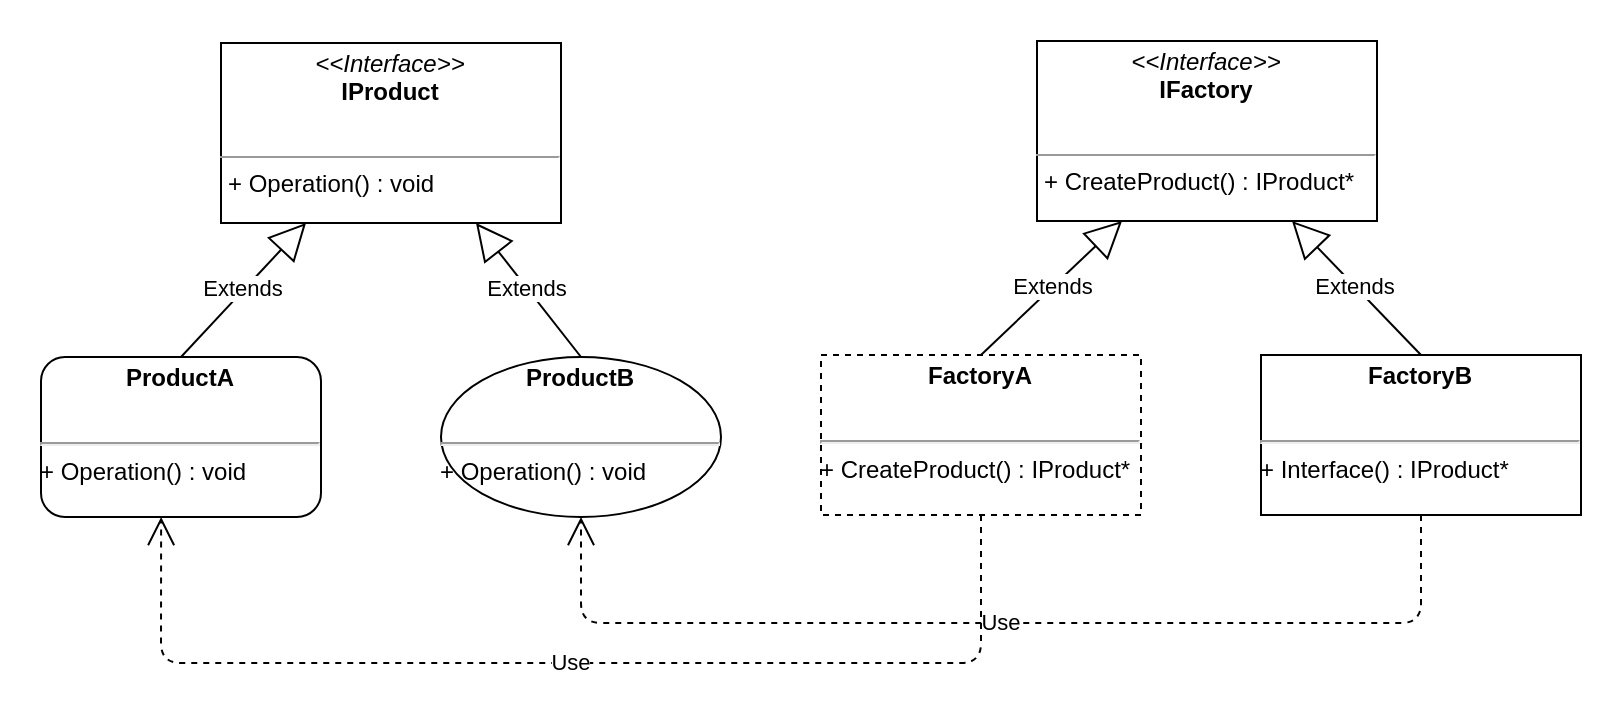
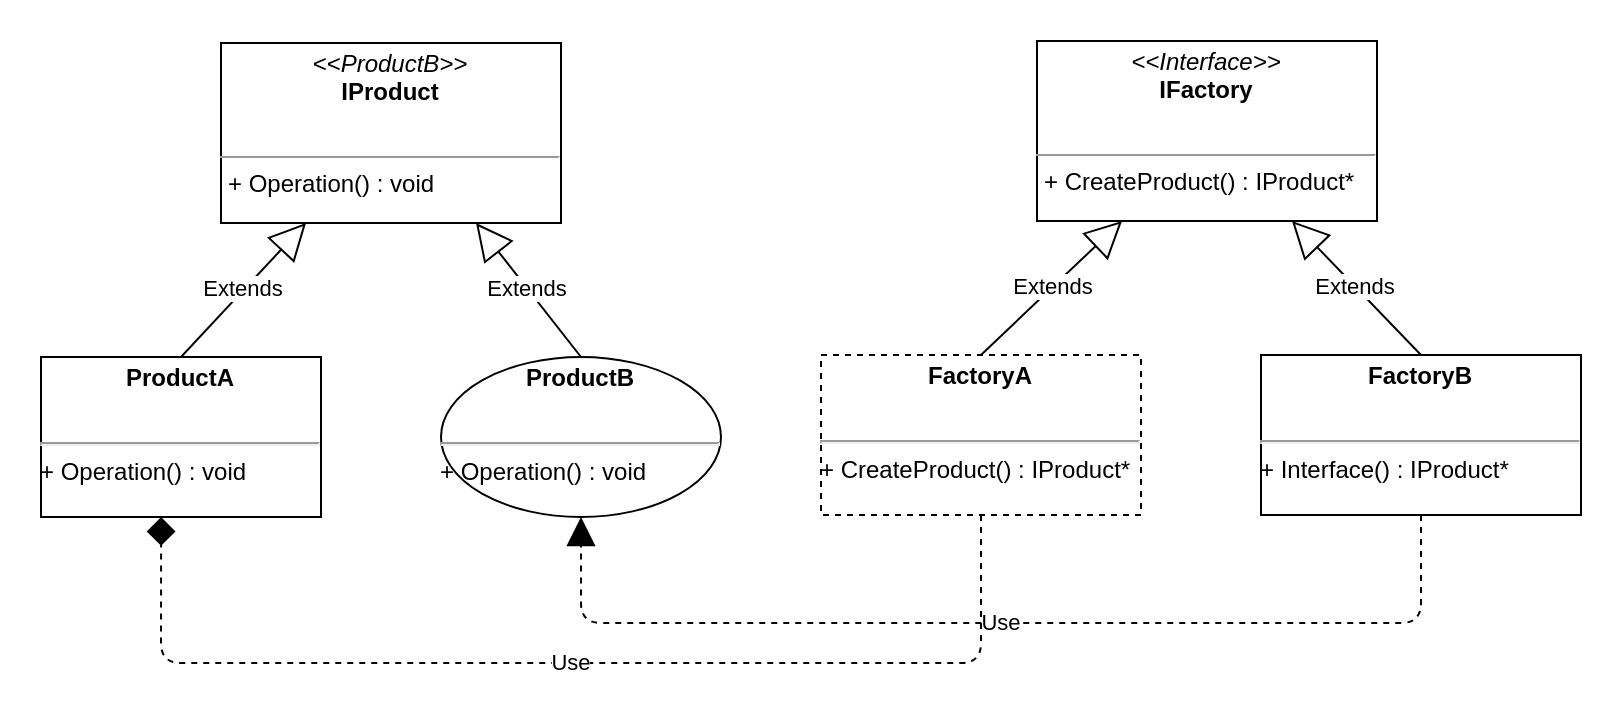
node "<<Interface>> IProduct + Operation() : void": label "<<Interface>> IProduct + Operation() : void" -> "<<ProductB>> IProduct + Operation() : void"
node "ProductA + Operation() : void": shape rounded rectangle -> rectangle
edge "FactoryA + CreateProduct() : IProduct*" -> "ProductA + Operation() : void": arrowhead open -> diamond
edge "FactoryB + Interface() : IProduct*" -> "ProductB + Operation() : void": arrowhead open -> block
